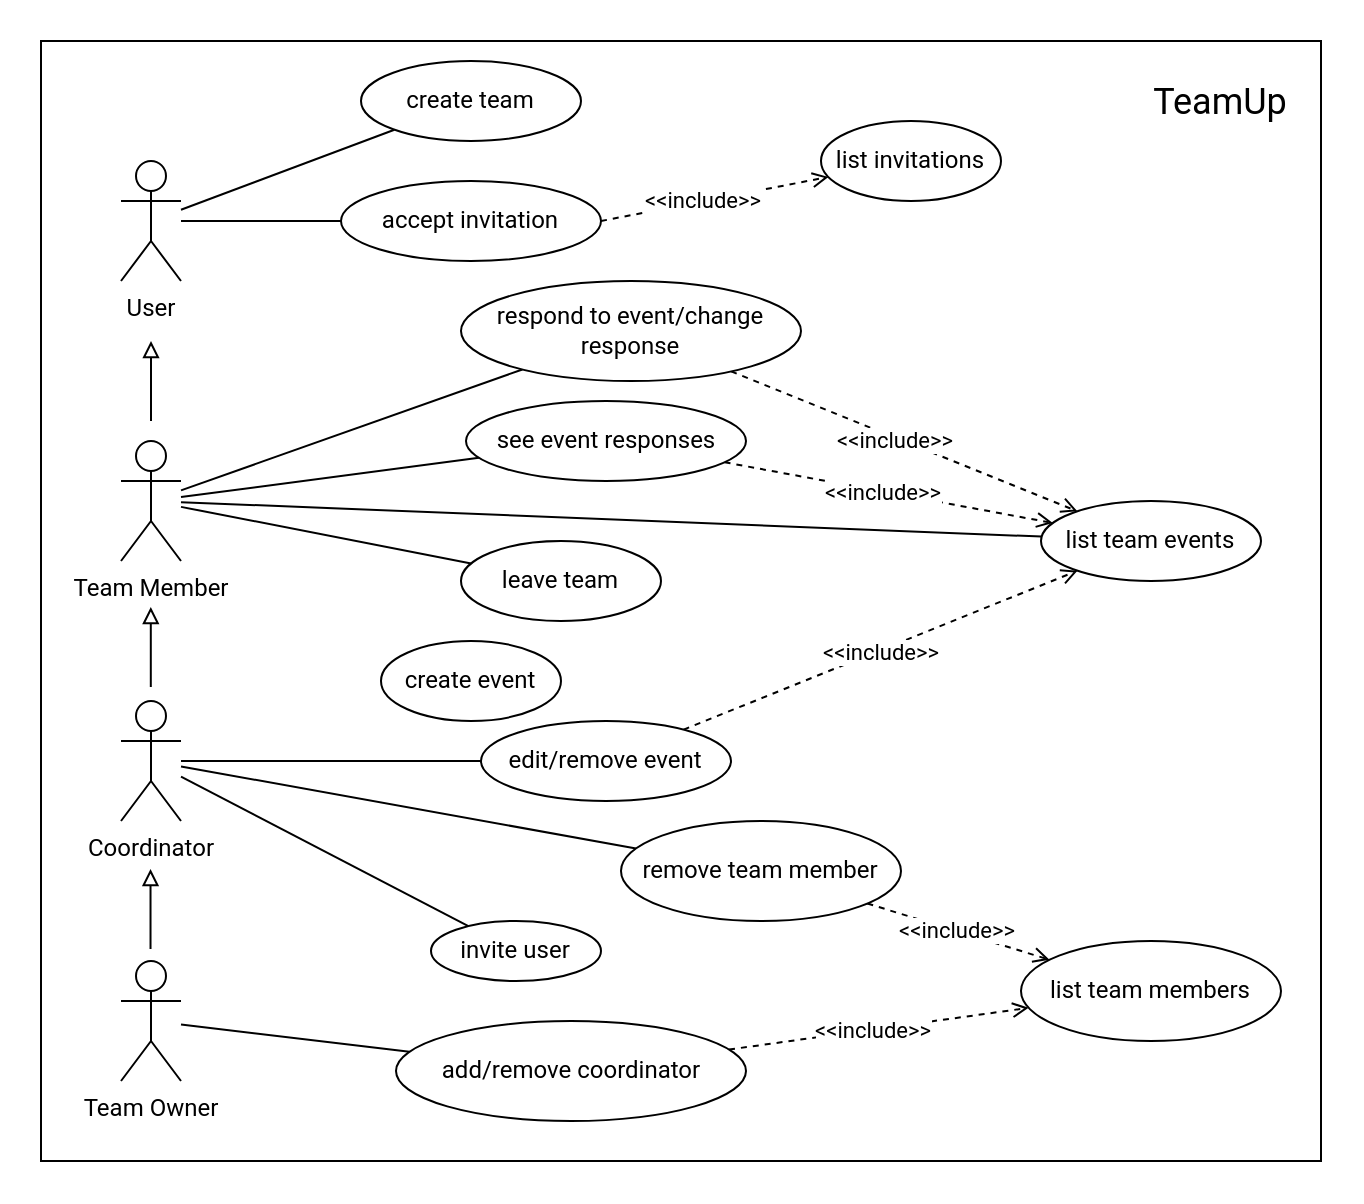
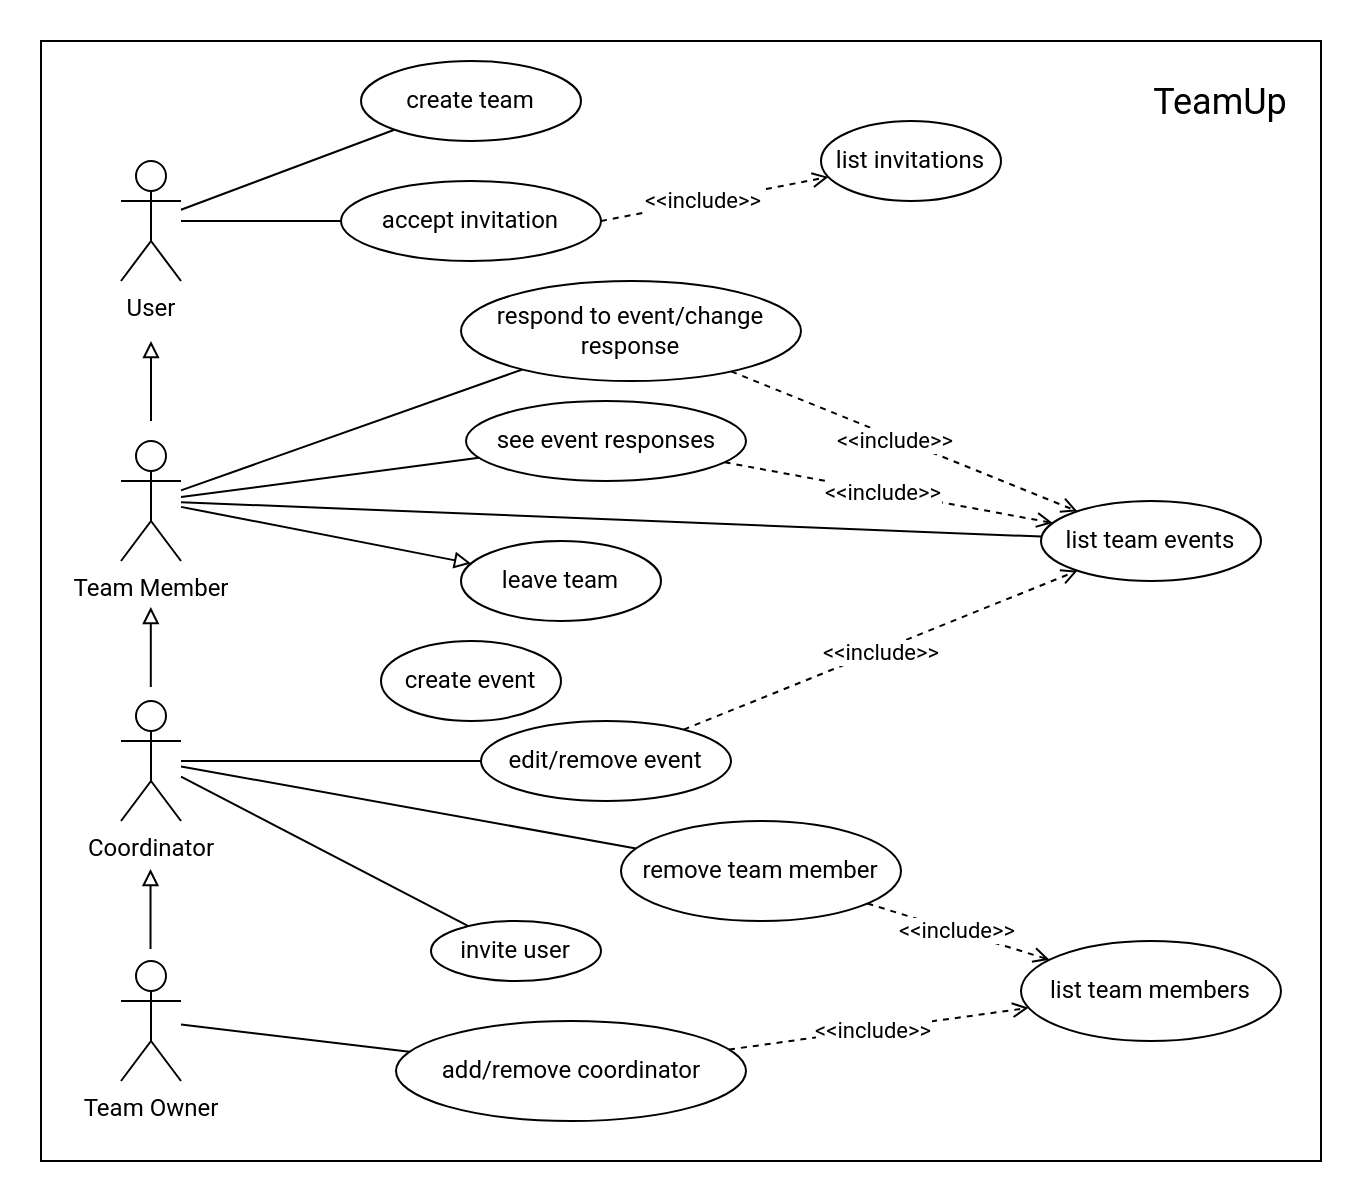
edge "Team Member" -- "leave team": arrowhead none -> block
